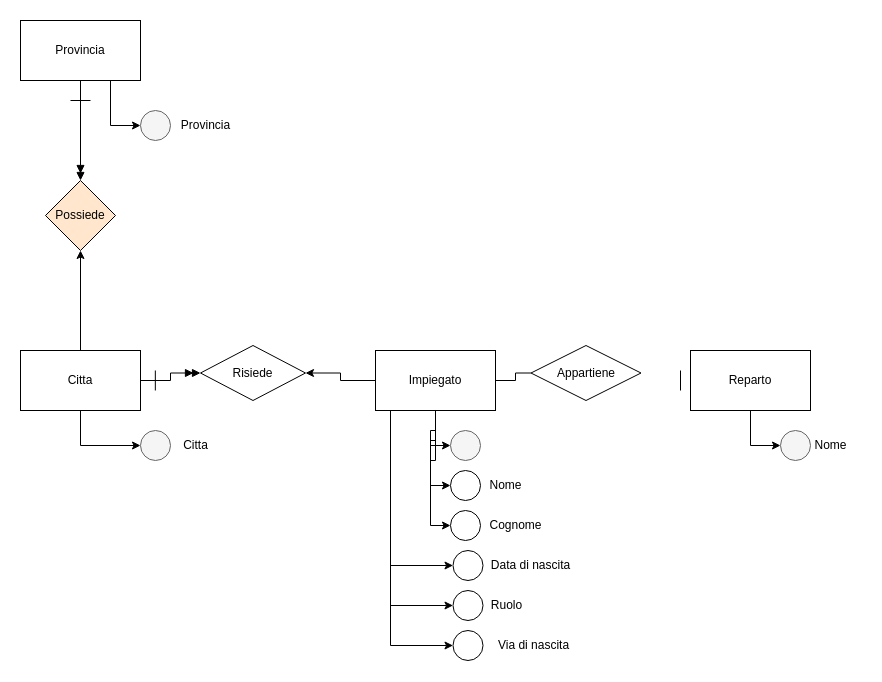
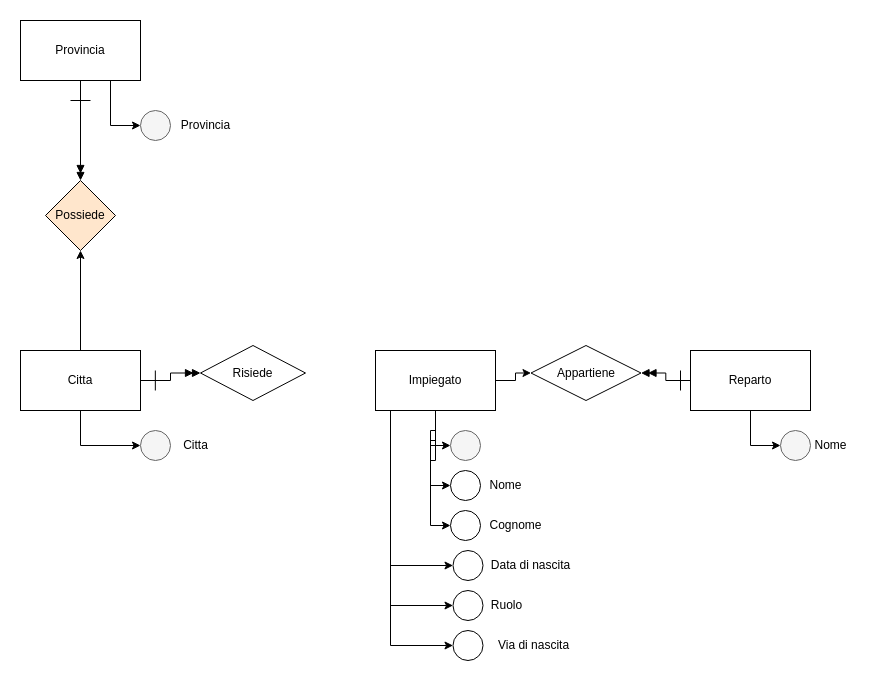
edge "Appartiene" -- "Impiegato": arrowhead none -> classic
edge "Impiegato" -> "Risiede": removed
edge "Reparto" -> "Appartiene": added
